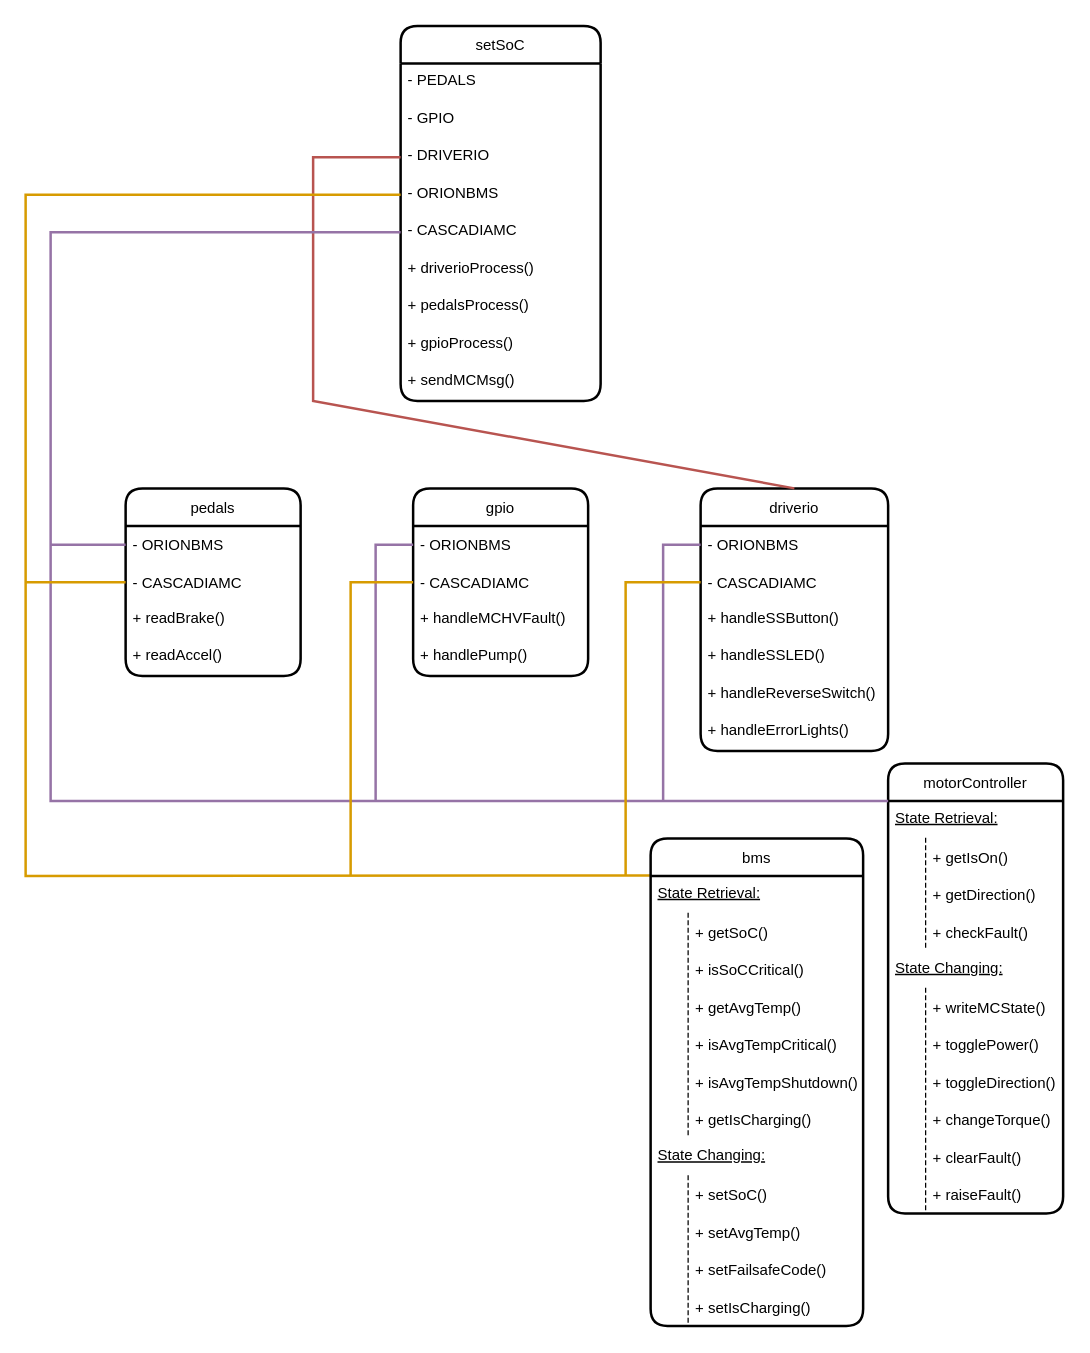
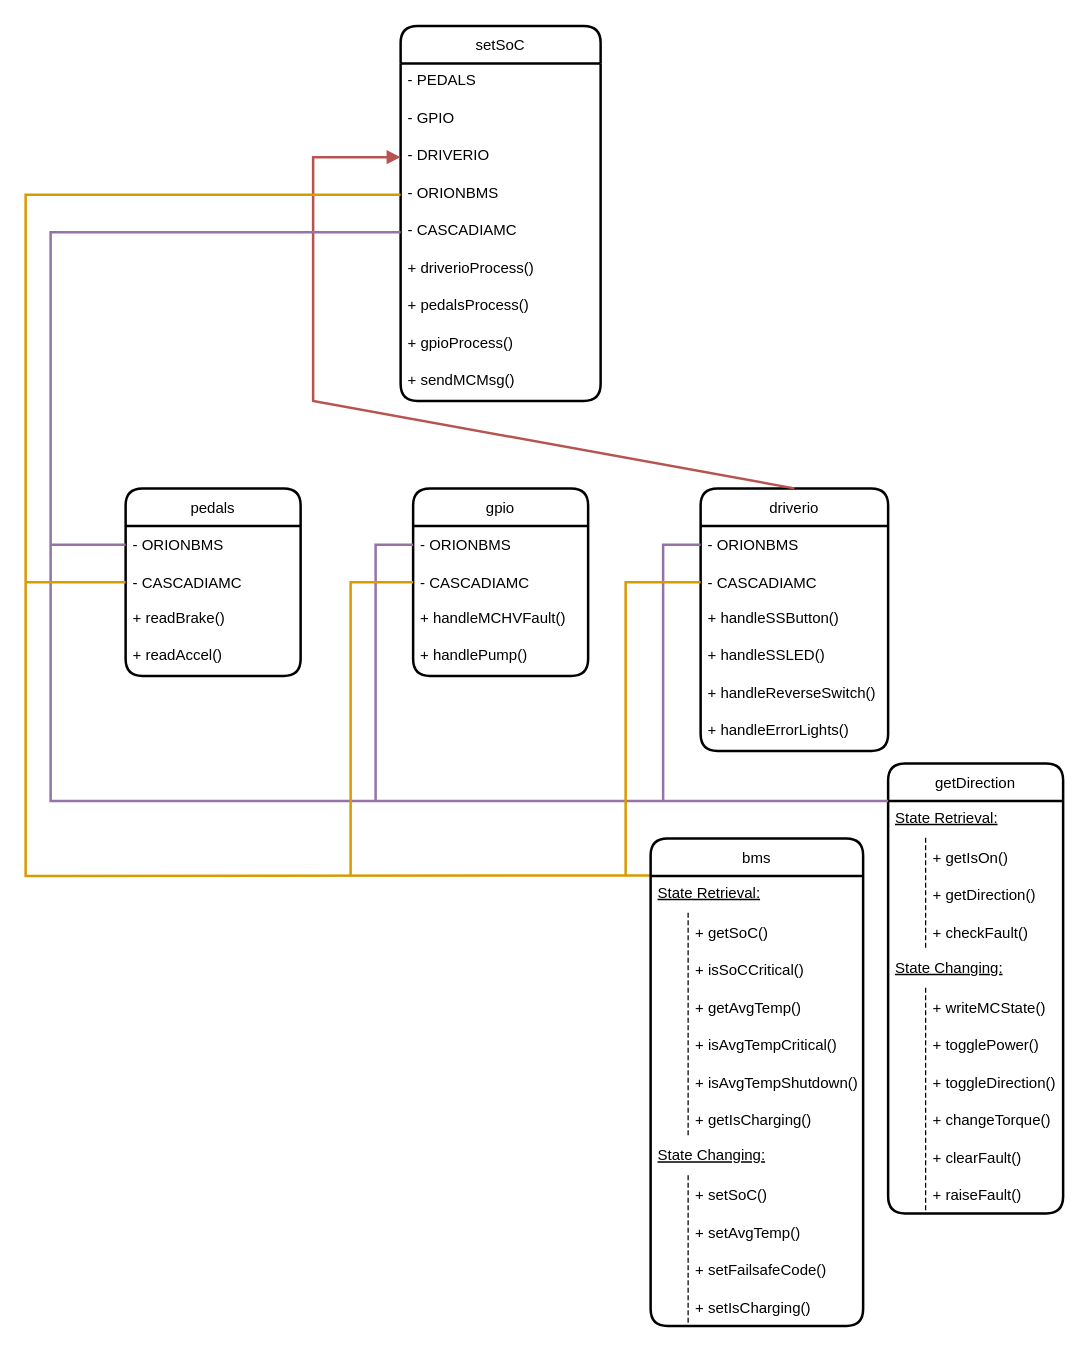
edge "- DRIVERIO" -- "driverio": arrowhead none -> block
node "motorController": label "motorController" -> "getDirection"
